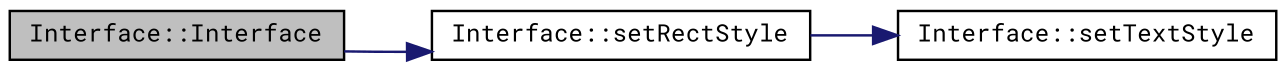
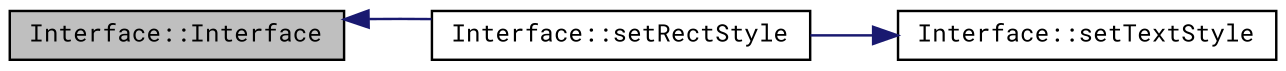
edge "Interface::Interface" -> "Interface::setRectStyle": reversed
